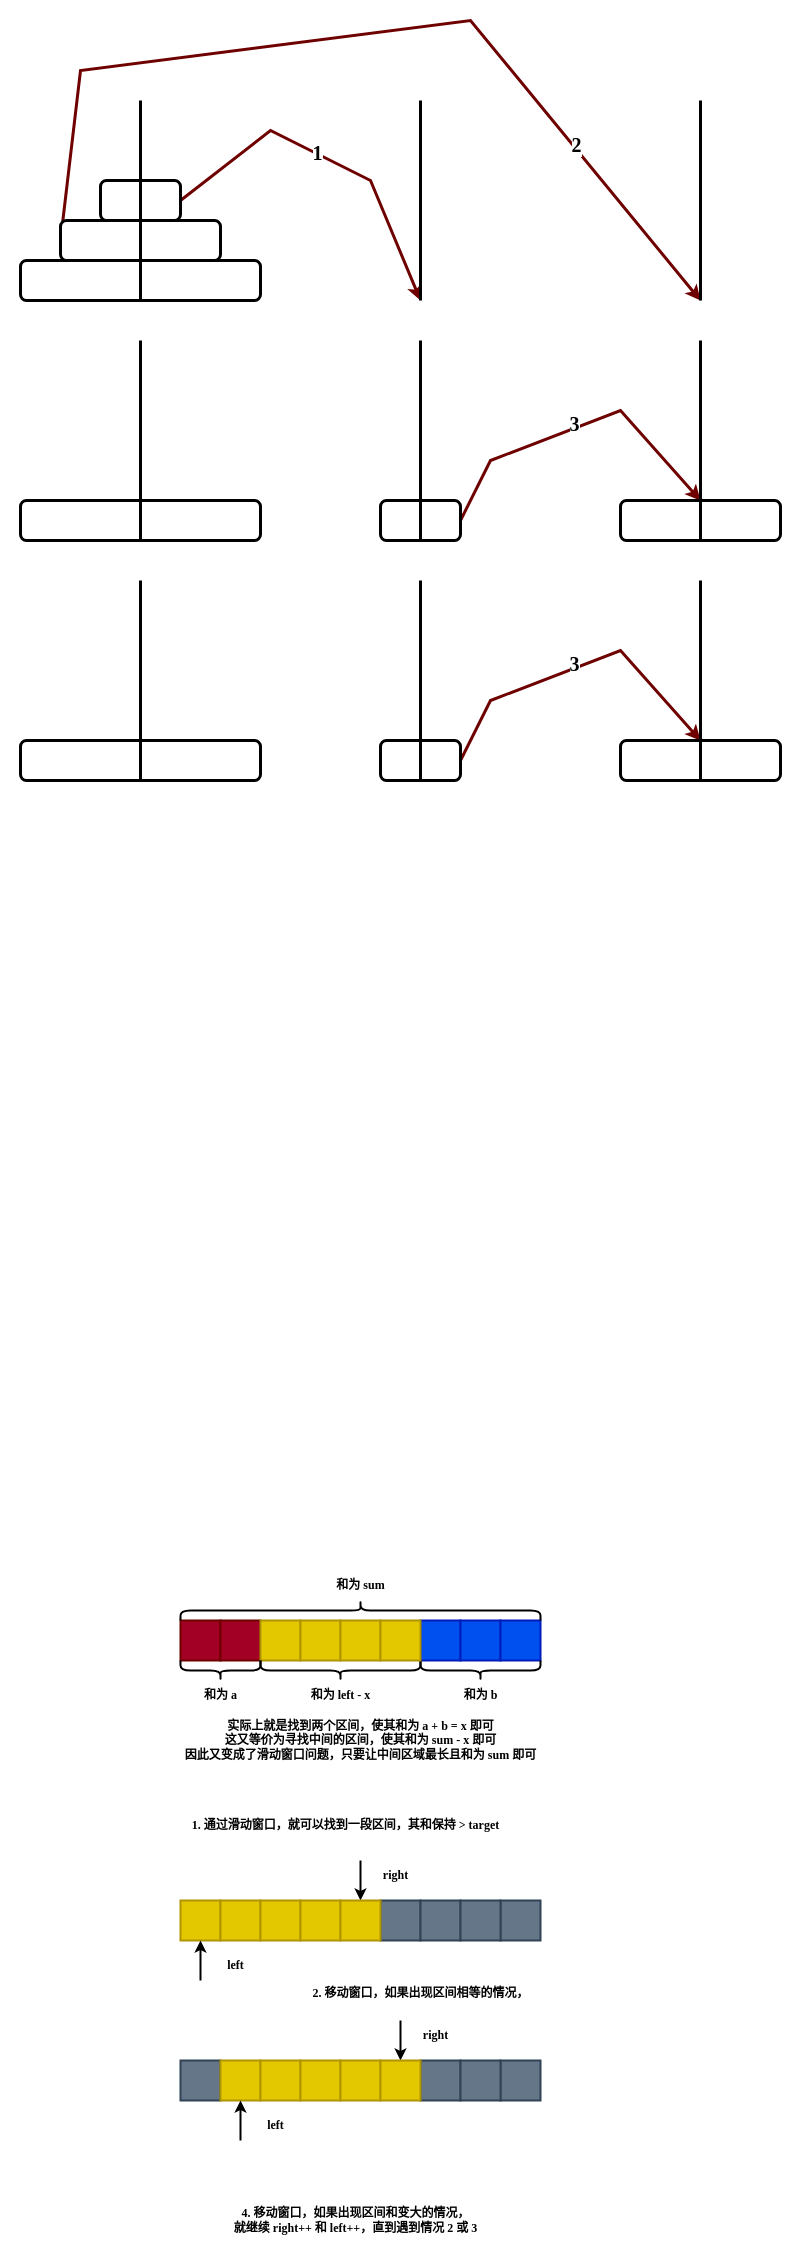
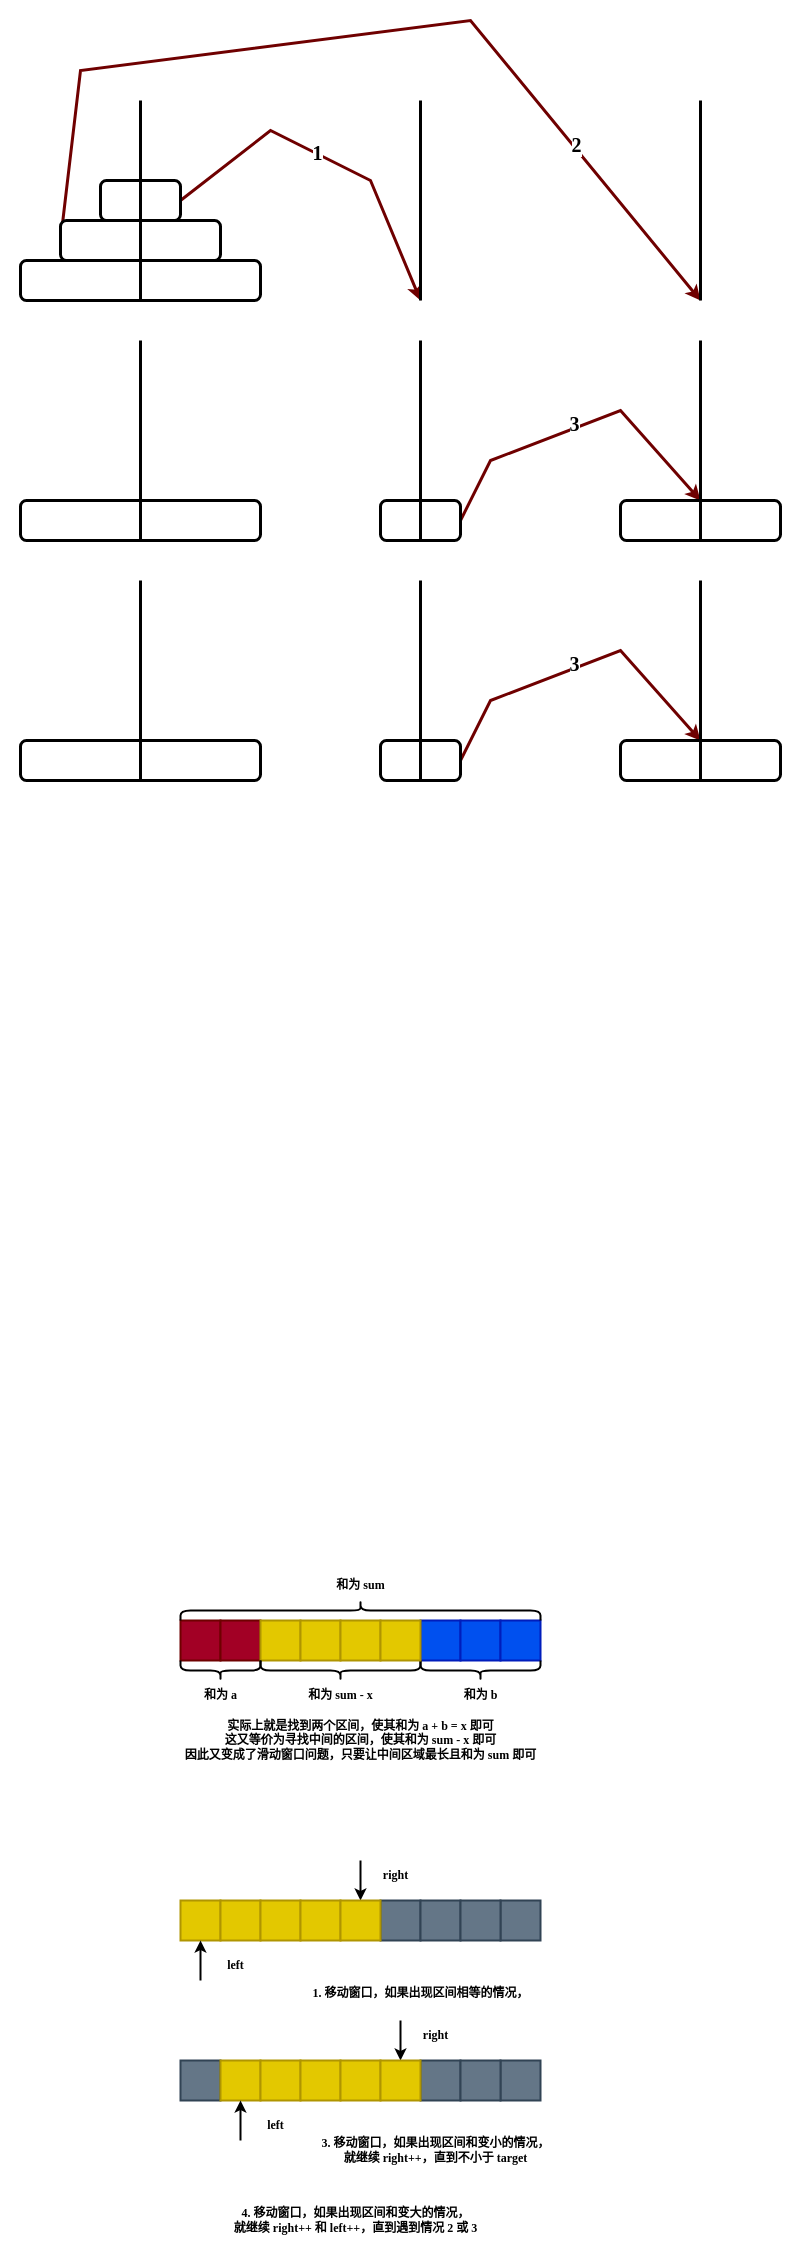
node "和为 left - x": label "和为 left - x" -> "和为 sum - x"
node "1. 通过滑动窗口，就可以找到一段区间，其和保持 > target": removed
node "2. 移动窗口，如果出现区间相等的情况，": label "2. 移动窗口，如果出现区间相等的情况，" -> "1. 移动窗口，如果出现区间相等的情况，"
node "3. 移动窗口，如果出现区间和变小的情况， 就继续 right++，直到不小于 target": added
